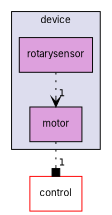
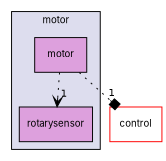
cluster "device": label "device" -> "motor"
edge "rotarysensor" -> "motor": reversed
